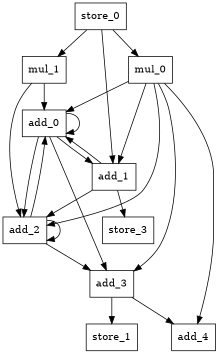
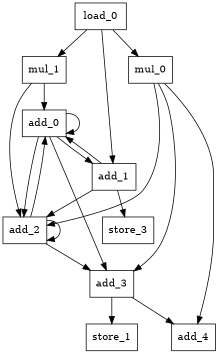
node "store_0": label "store_0" -> "load_0"
edge "mul_0" -> "add_0": removed
edge "mul_0" -> "add_1": removed
